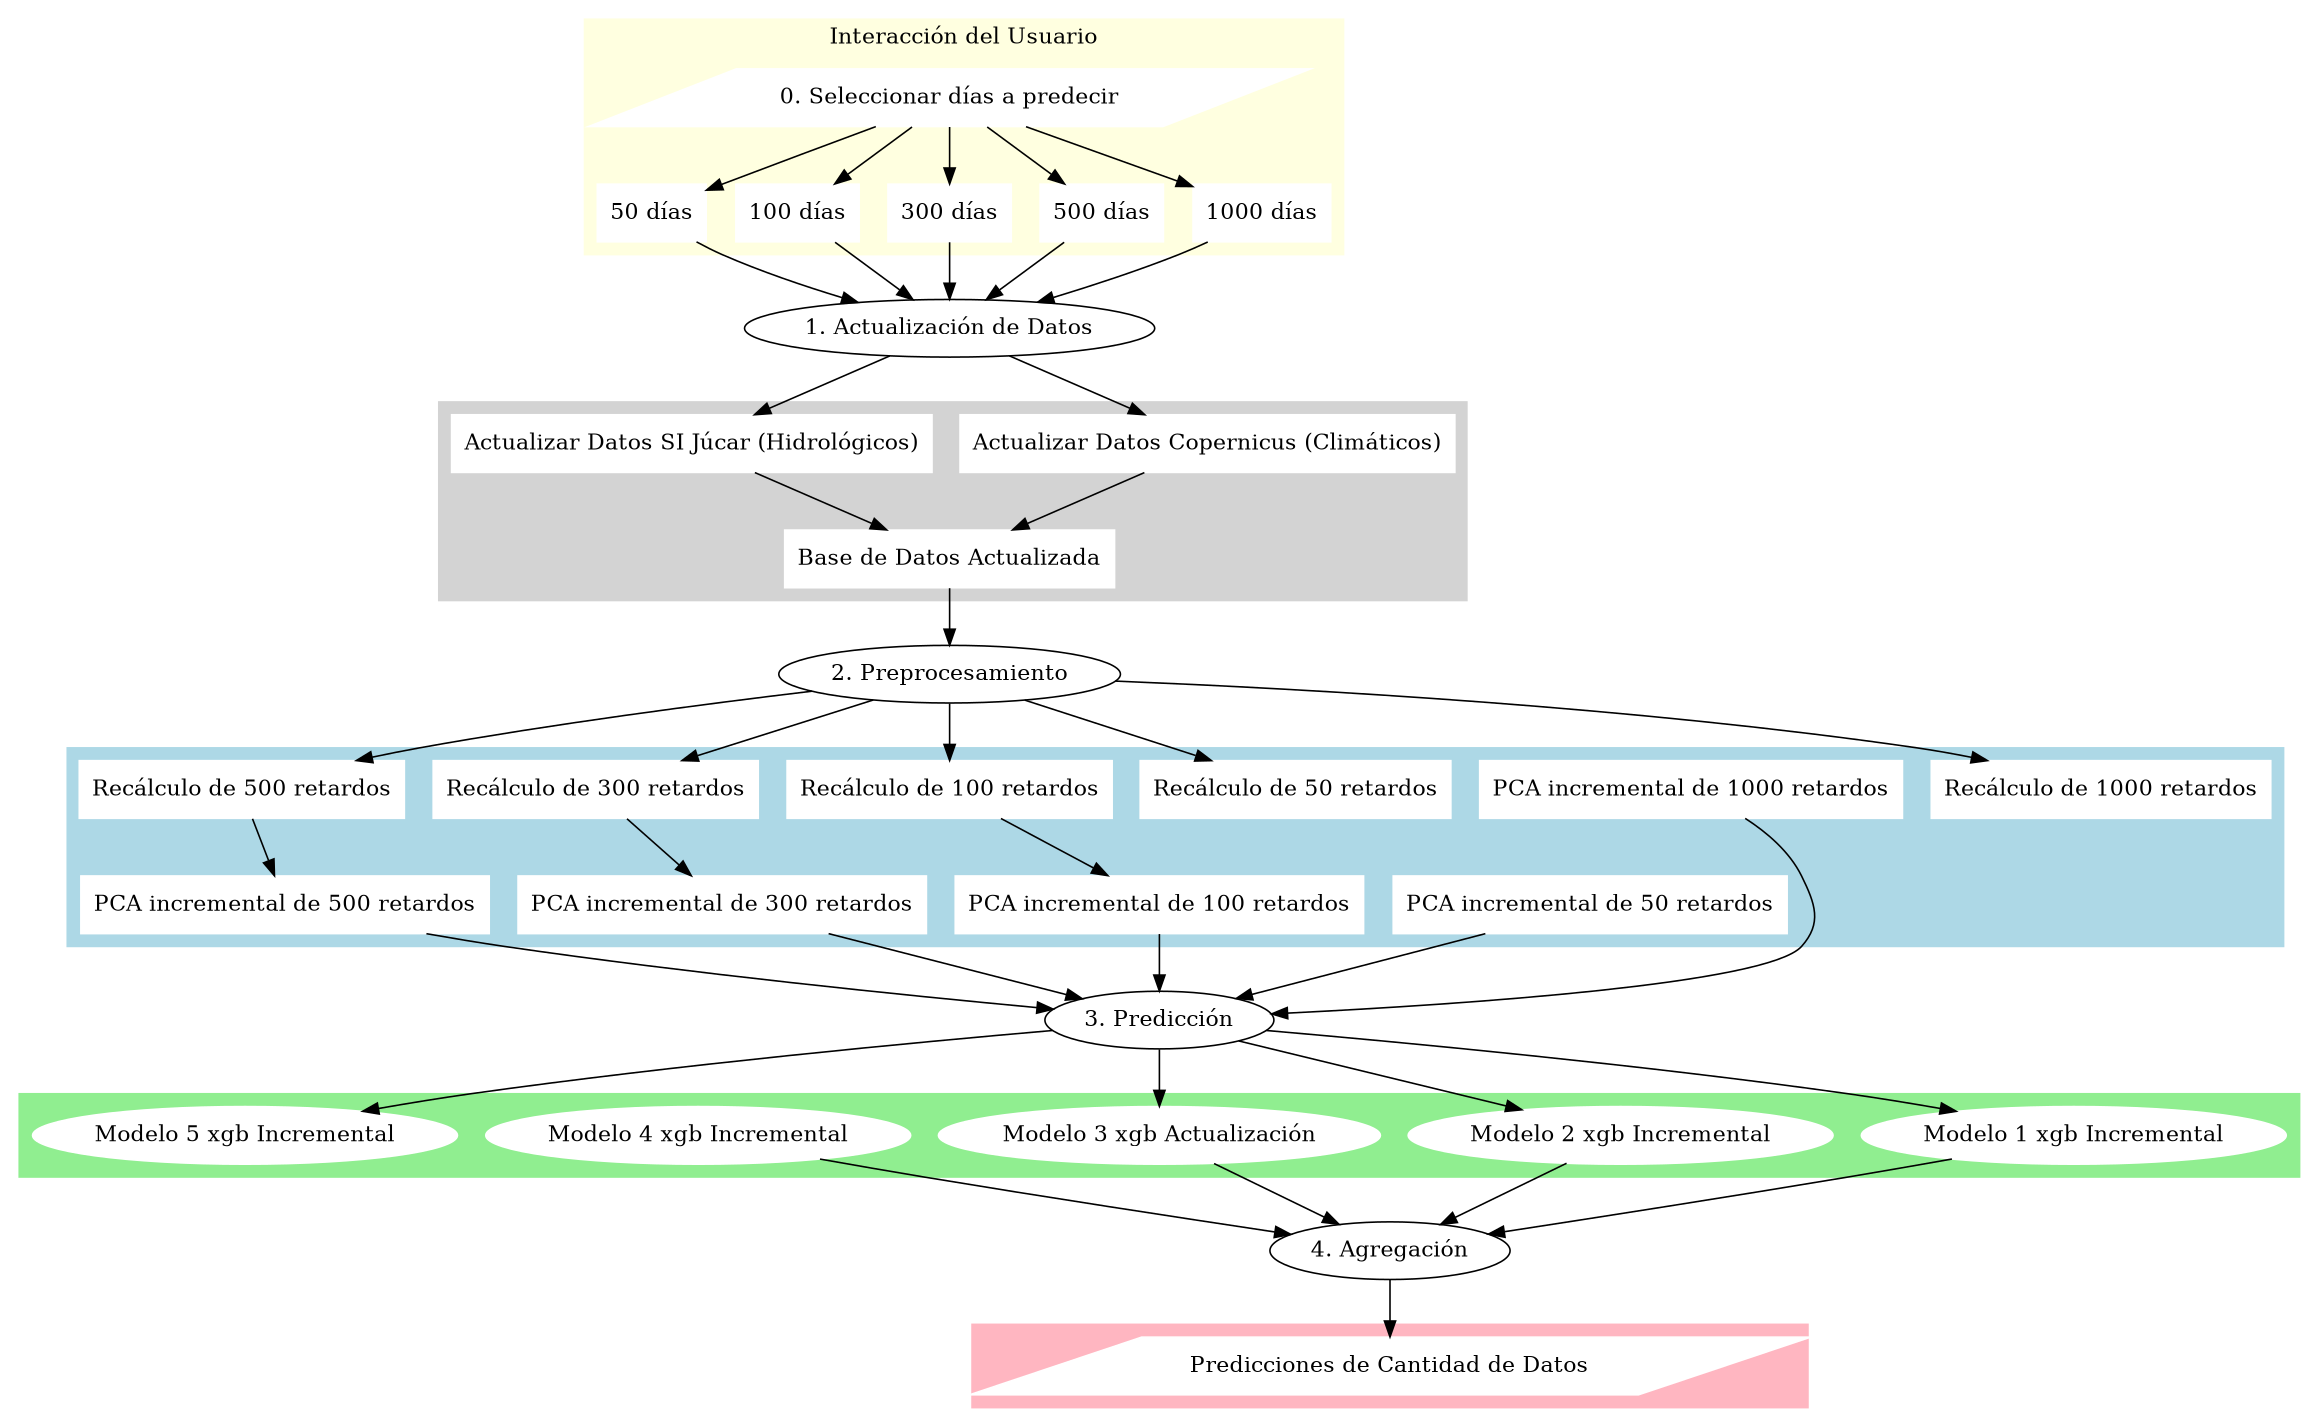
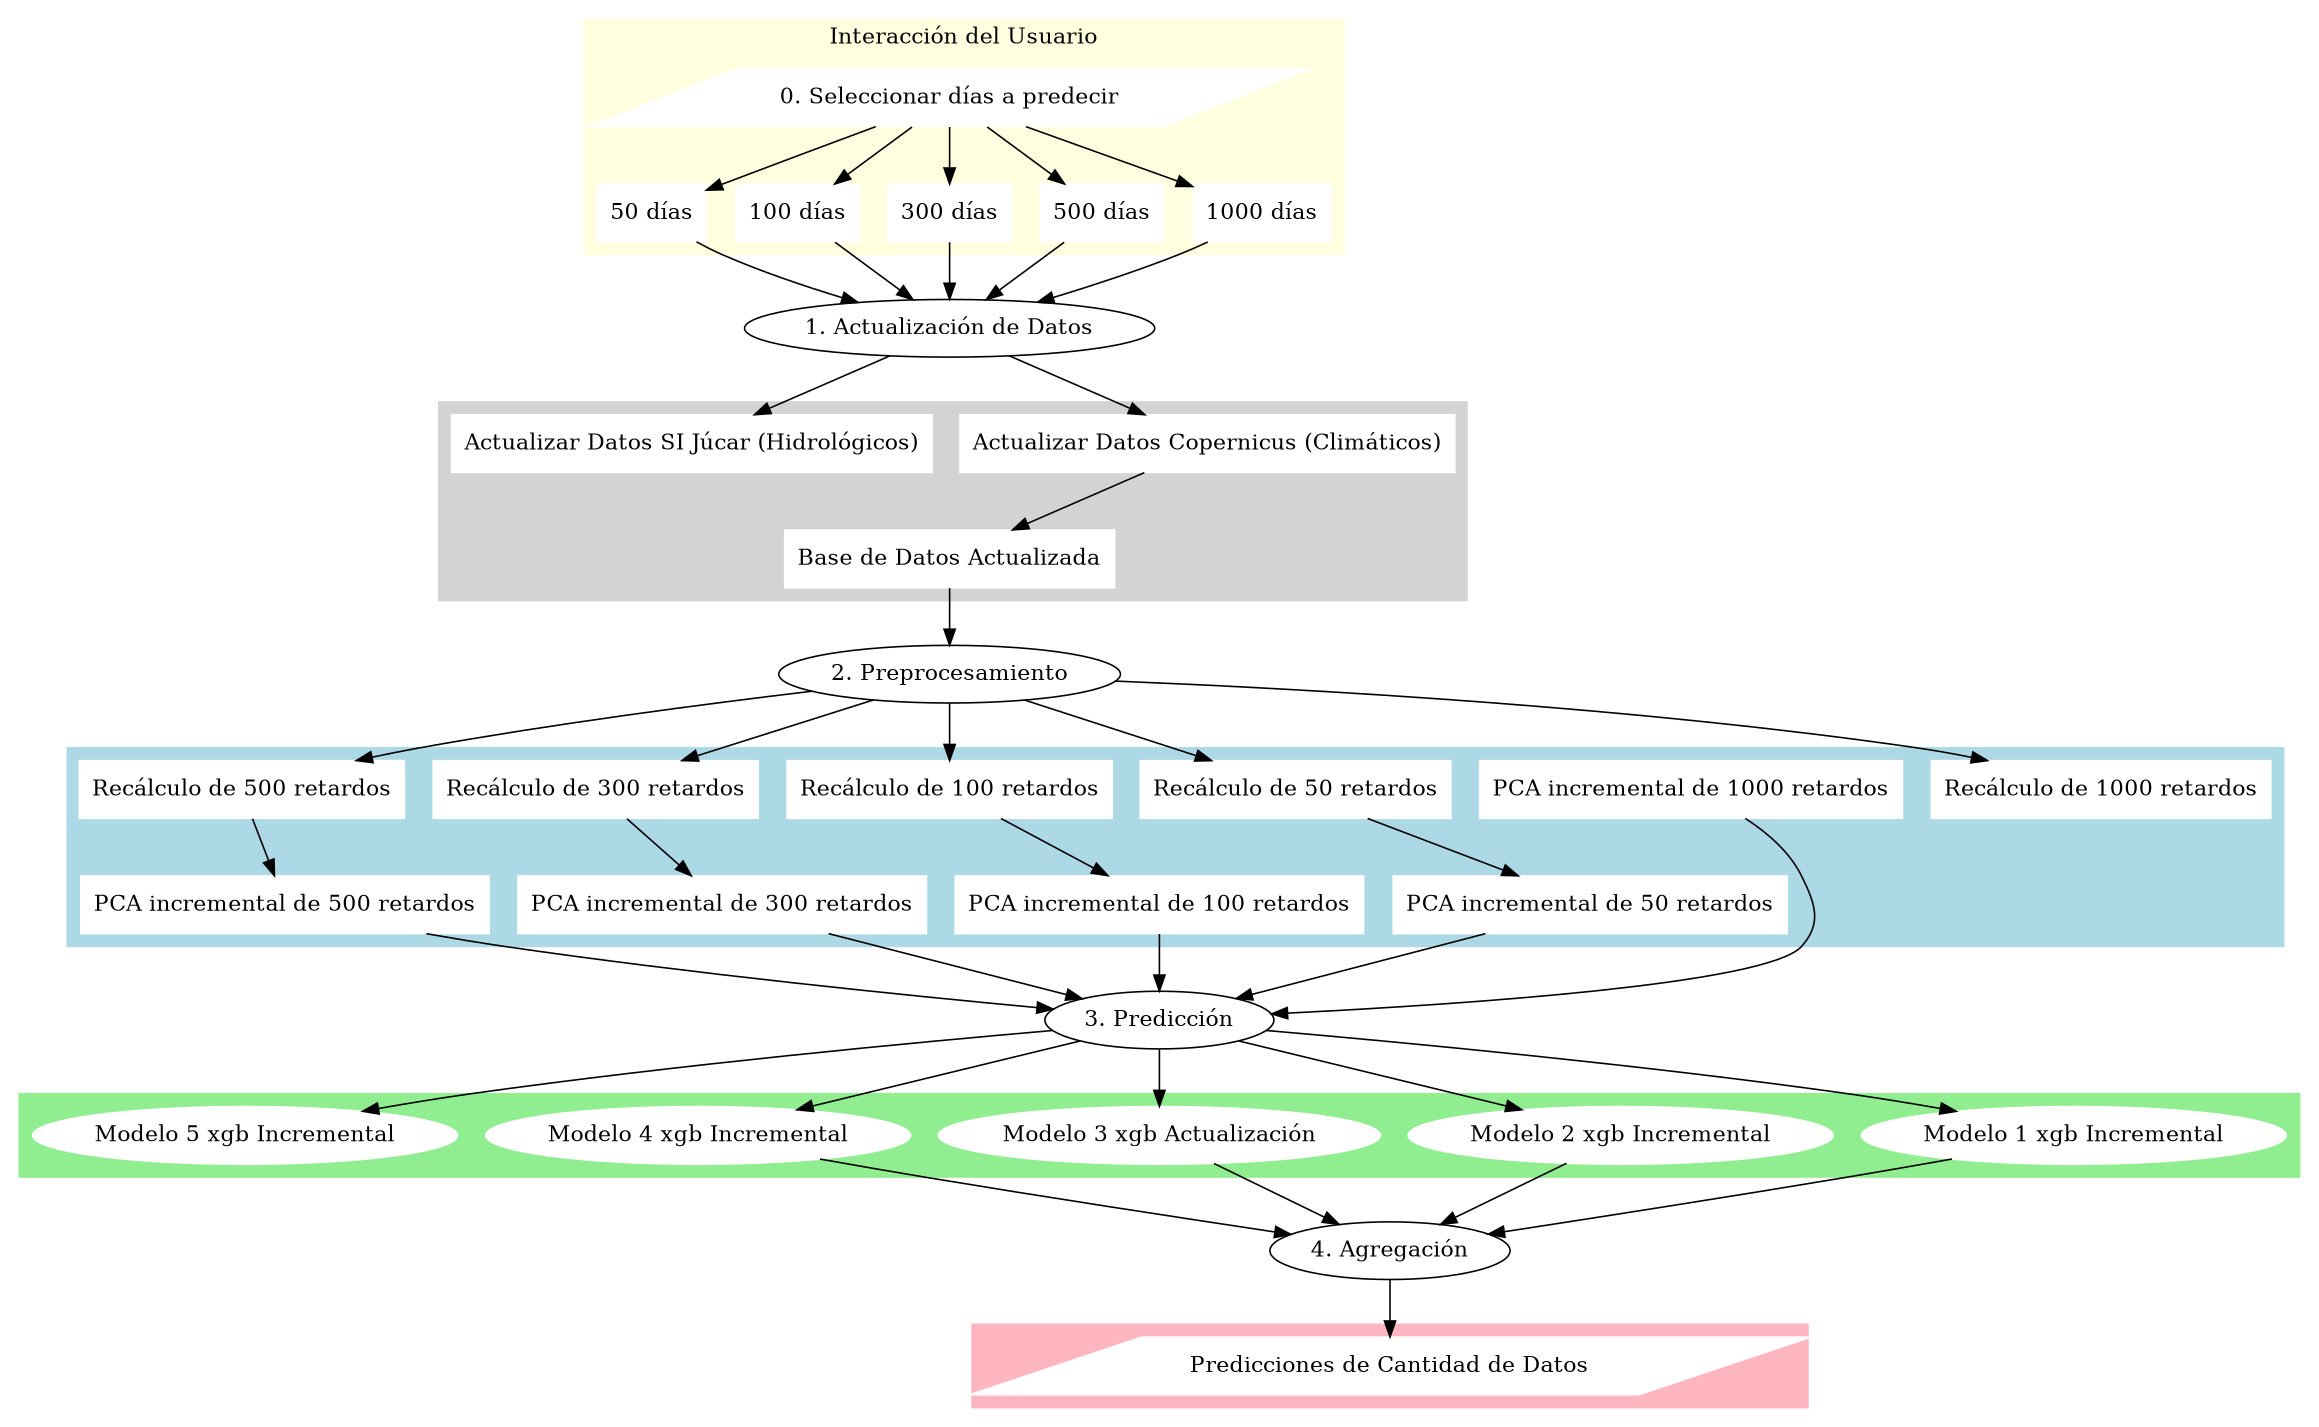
edge "Actualizar Datos SI Júcar (Hidrológicos)" -> "Base de Datos Actualizada": removed
edge "Recálculo de 50 retardos" -> "PCA incremental de 50 retardos": added
edge "3. Predicción" -> "Modelo 4 xgb Incremental": added
